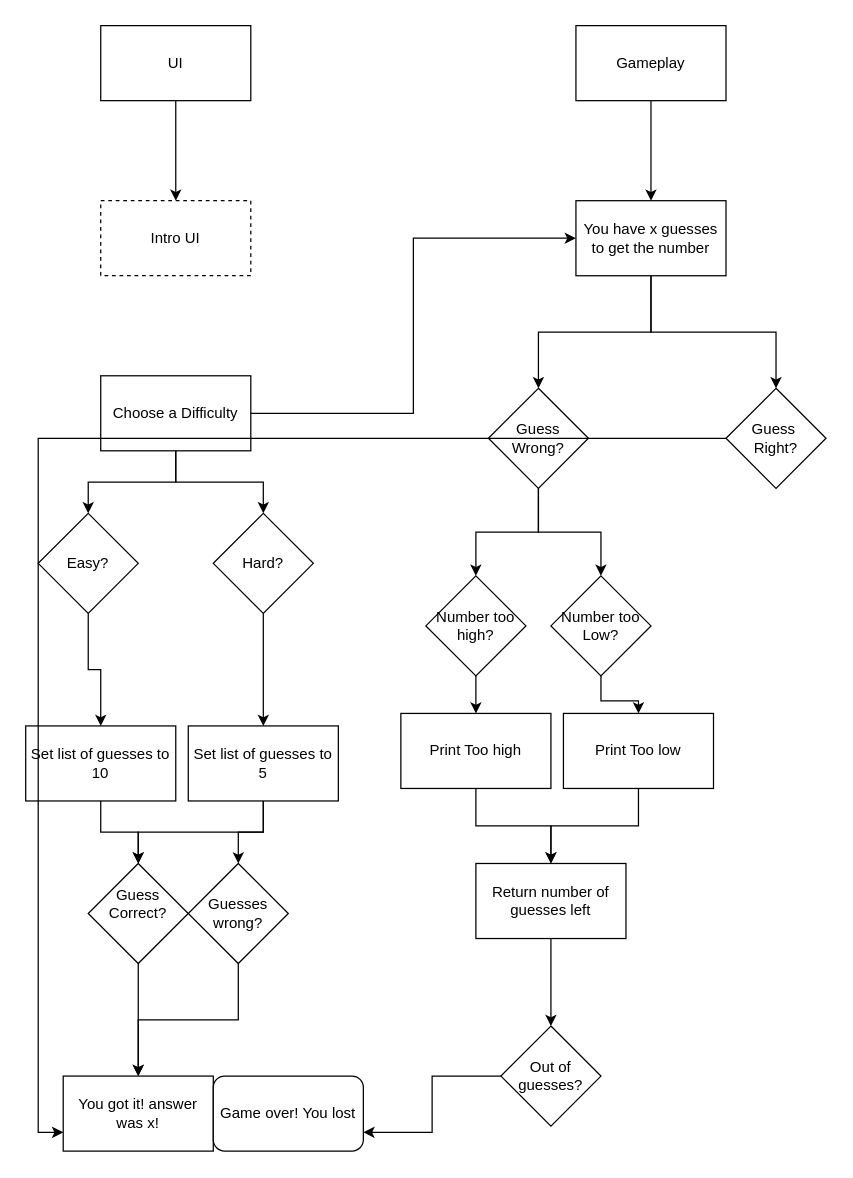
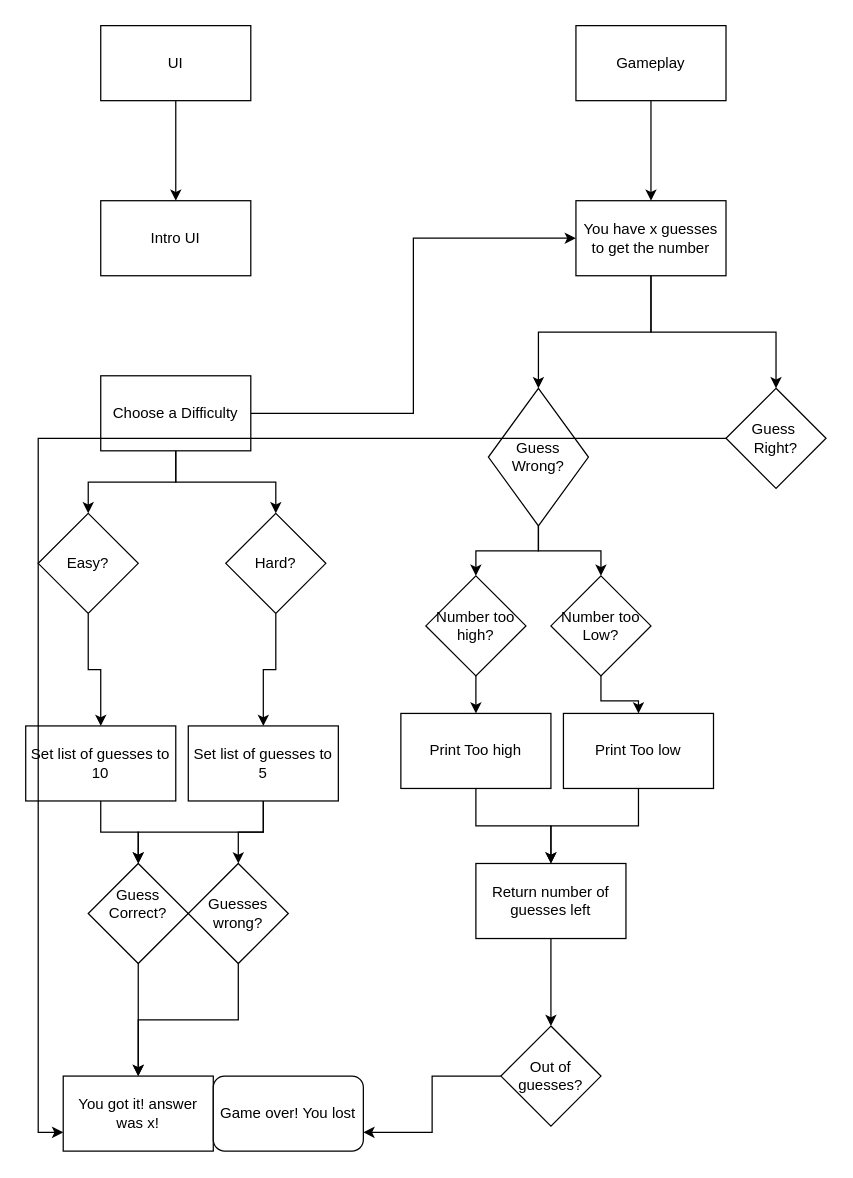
node "Intro UI": style dashed -> solid
node "Guess Wrong?": size 100x100 -> 100x138
node "Hard?": moved (263, 563) -> (276, 563)
